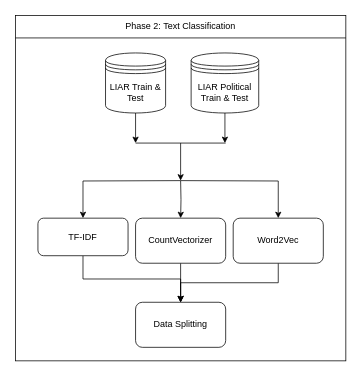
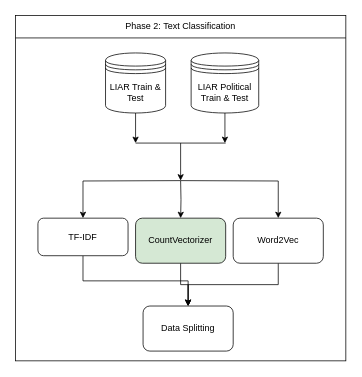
node "CountVectorizer": fillcolor #ffffff -> #d5e8d4
node "Data Splitting": moved (180, 324) -> (188, 328)
